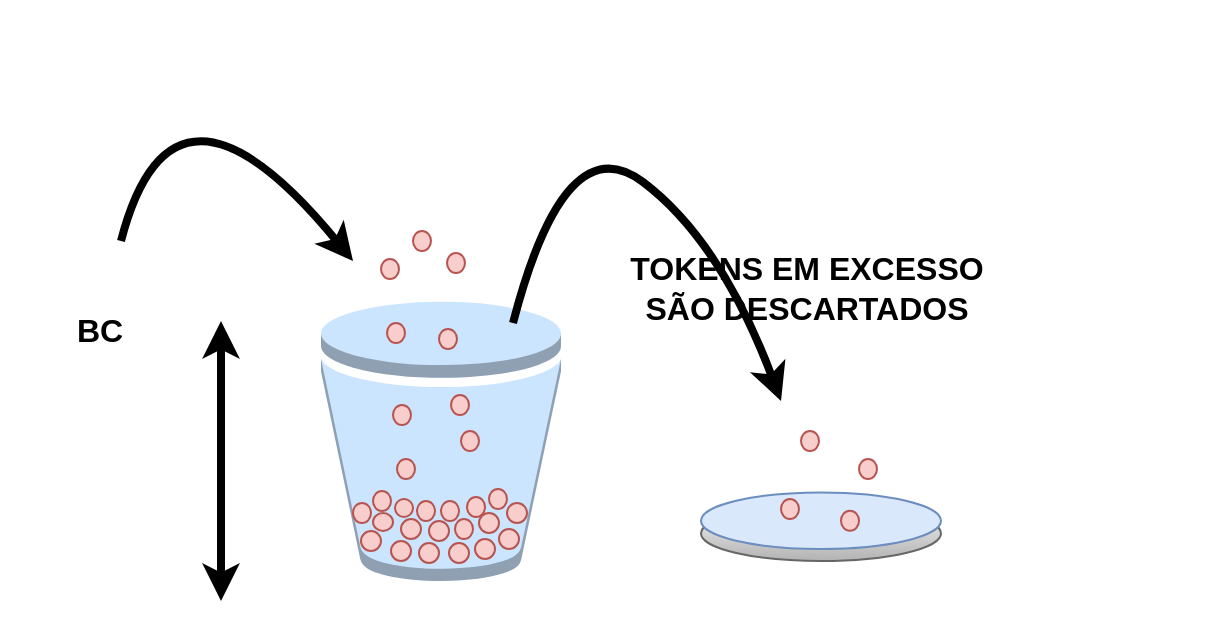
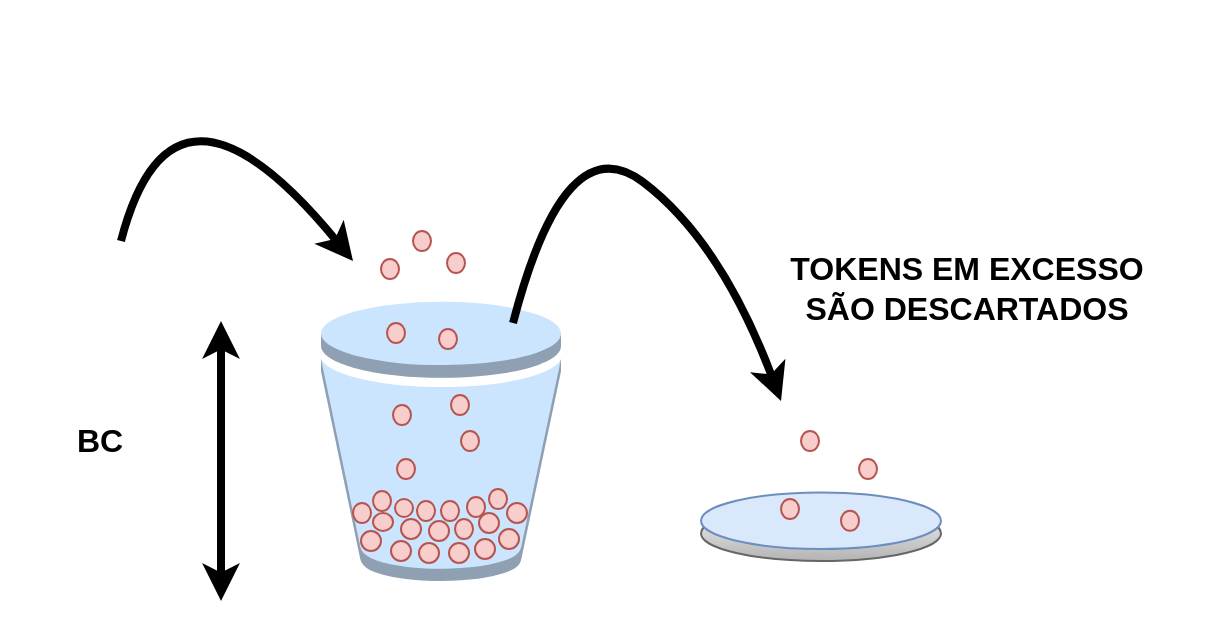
node "TOKENS EM EXCESSO SÃO DESCARTADOS": moved (808, 289) -> (968, 289)
node "BC": moved (101, 331) -> (101, 441)
